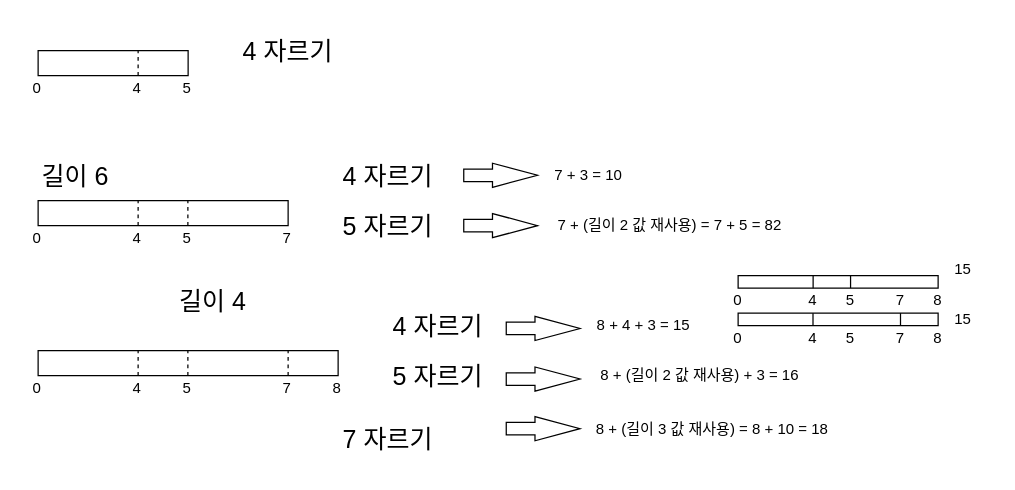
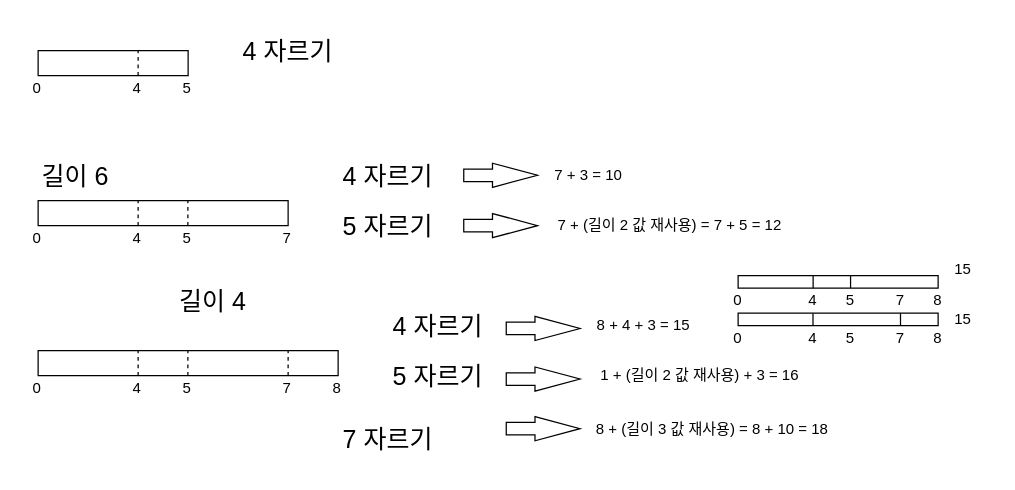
node "7 + (길이 2 값 재사용) = 7 + 5 = 82": label "7 + (길이 2 값 재사용) = 7 + 5 = 82" -> "7 + (길이 2 값 재사용) = 7 + 5 = 12"
node "8 + (길이 2 값 재사용) + 3 = 16": label "8 + (길이 2 값 재사용) + 3 = 16" -> "1 + (길이 2 값 재사용) + 3 = 16"
